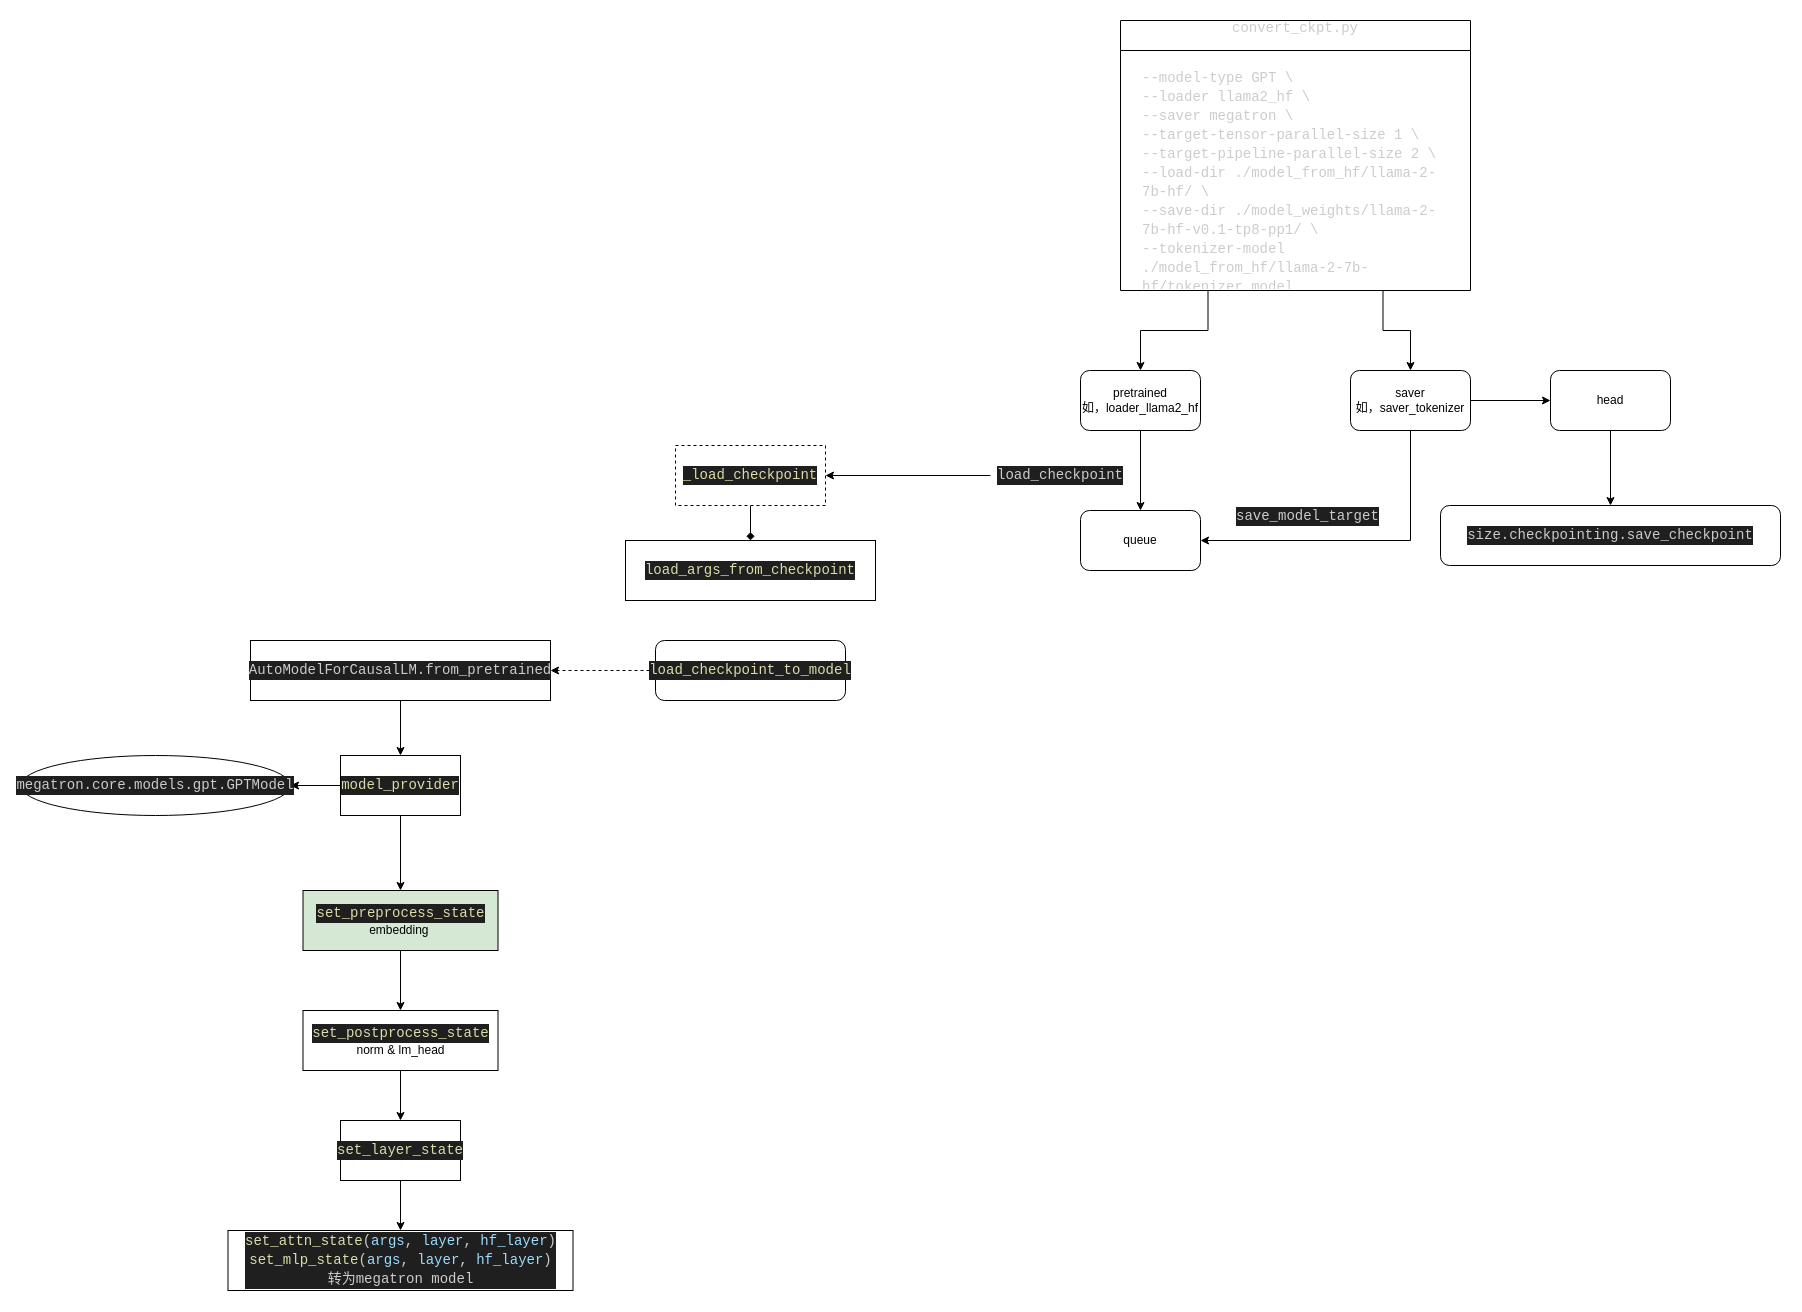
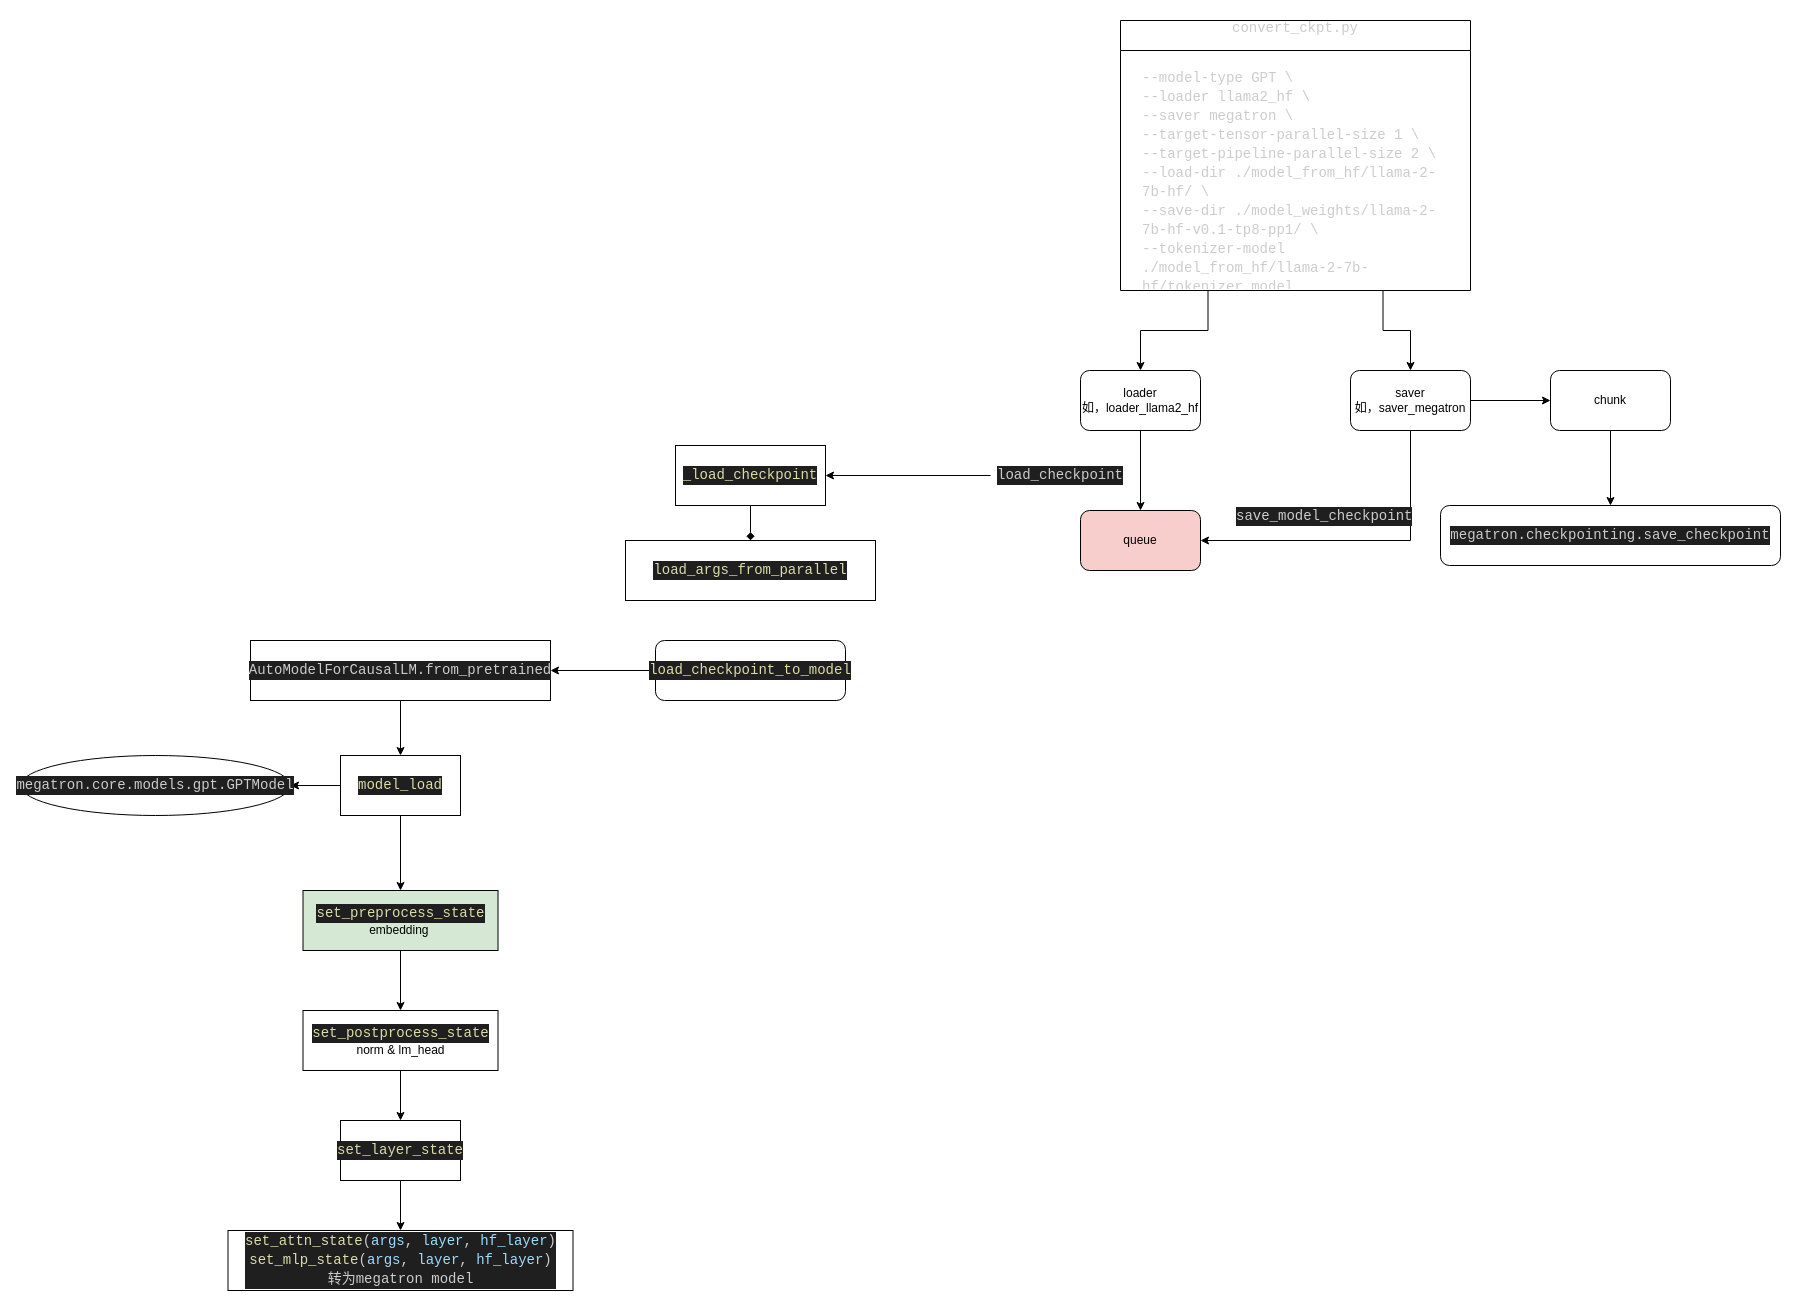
node "pretrained 如，loader_llama2_hf": label "pretrained 如，loader_llama2_hf" -> "loader 如，loader_llama2_hf"
node "saver 如，saver_tokenizer": label "saver 如，saver_tokenizer" -> "saver 如，saver_megatron"
node "head": label "head" -> "chunk"
node "_load_checkpoint": style dashed -> solid
node "save_model_target": label "save_model_target" -> "save_model_checkpoint"
node "size.checkpointing.save_checkpoint": label "size.checkpointing.save_checkpoint" -> "megatron.checkpointing.save_checkpoint"
node "queue": fillcolor #ffffff -> #f8cecc
node "load_args_from_checkpoint": label "load_args_from_checkpoint" -> "load_args_from_parallel"
edge "load_checkpoint_to_model" -> "AutoModelForCausalLM.from_pretrained": style dashed -> solid
node "model_provider": label "model_provider" -> "model_load"
